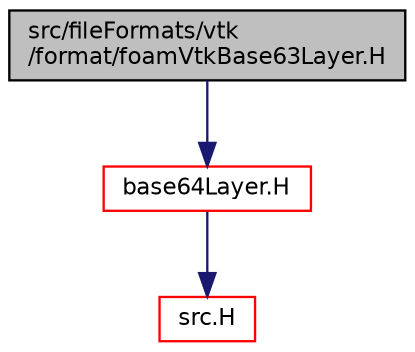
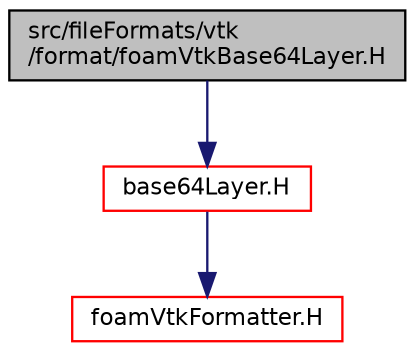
node "src/fileFormats/vtk /format/foamVtkBase63Layer.H": label "src/fileFormats/vtk /format/foamVtkBase63Layer.H" -> "src/fileFormats/vtk /format/foamVtkBase64Layer.H"
node "src.H": label "src.H" -> "foamVtkFormatter.H"
